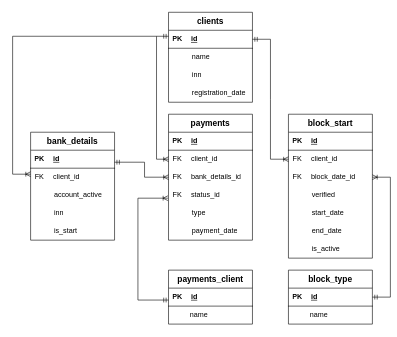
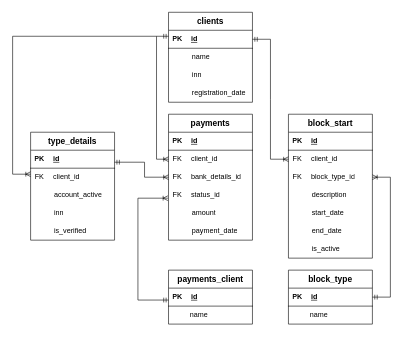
node "bank_details": label "bank_details" -> "type_details"
node "block_date_id": label "block_date_id" -> "block_type_id"
node "verified": label "verified" -> "description"
node "type": label "type" -> "amount"
node "is_start": label "is_start" -> "is_verified"
